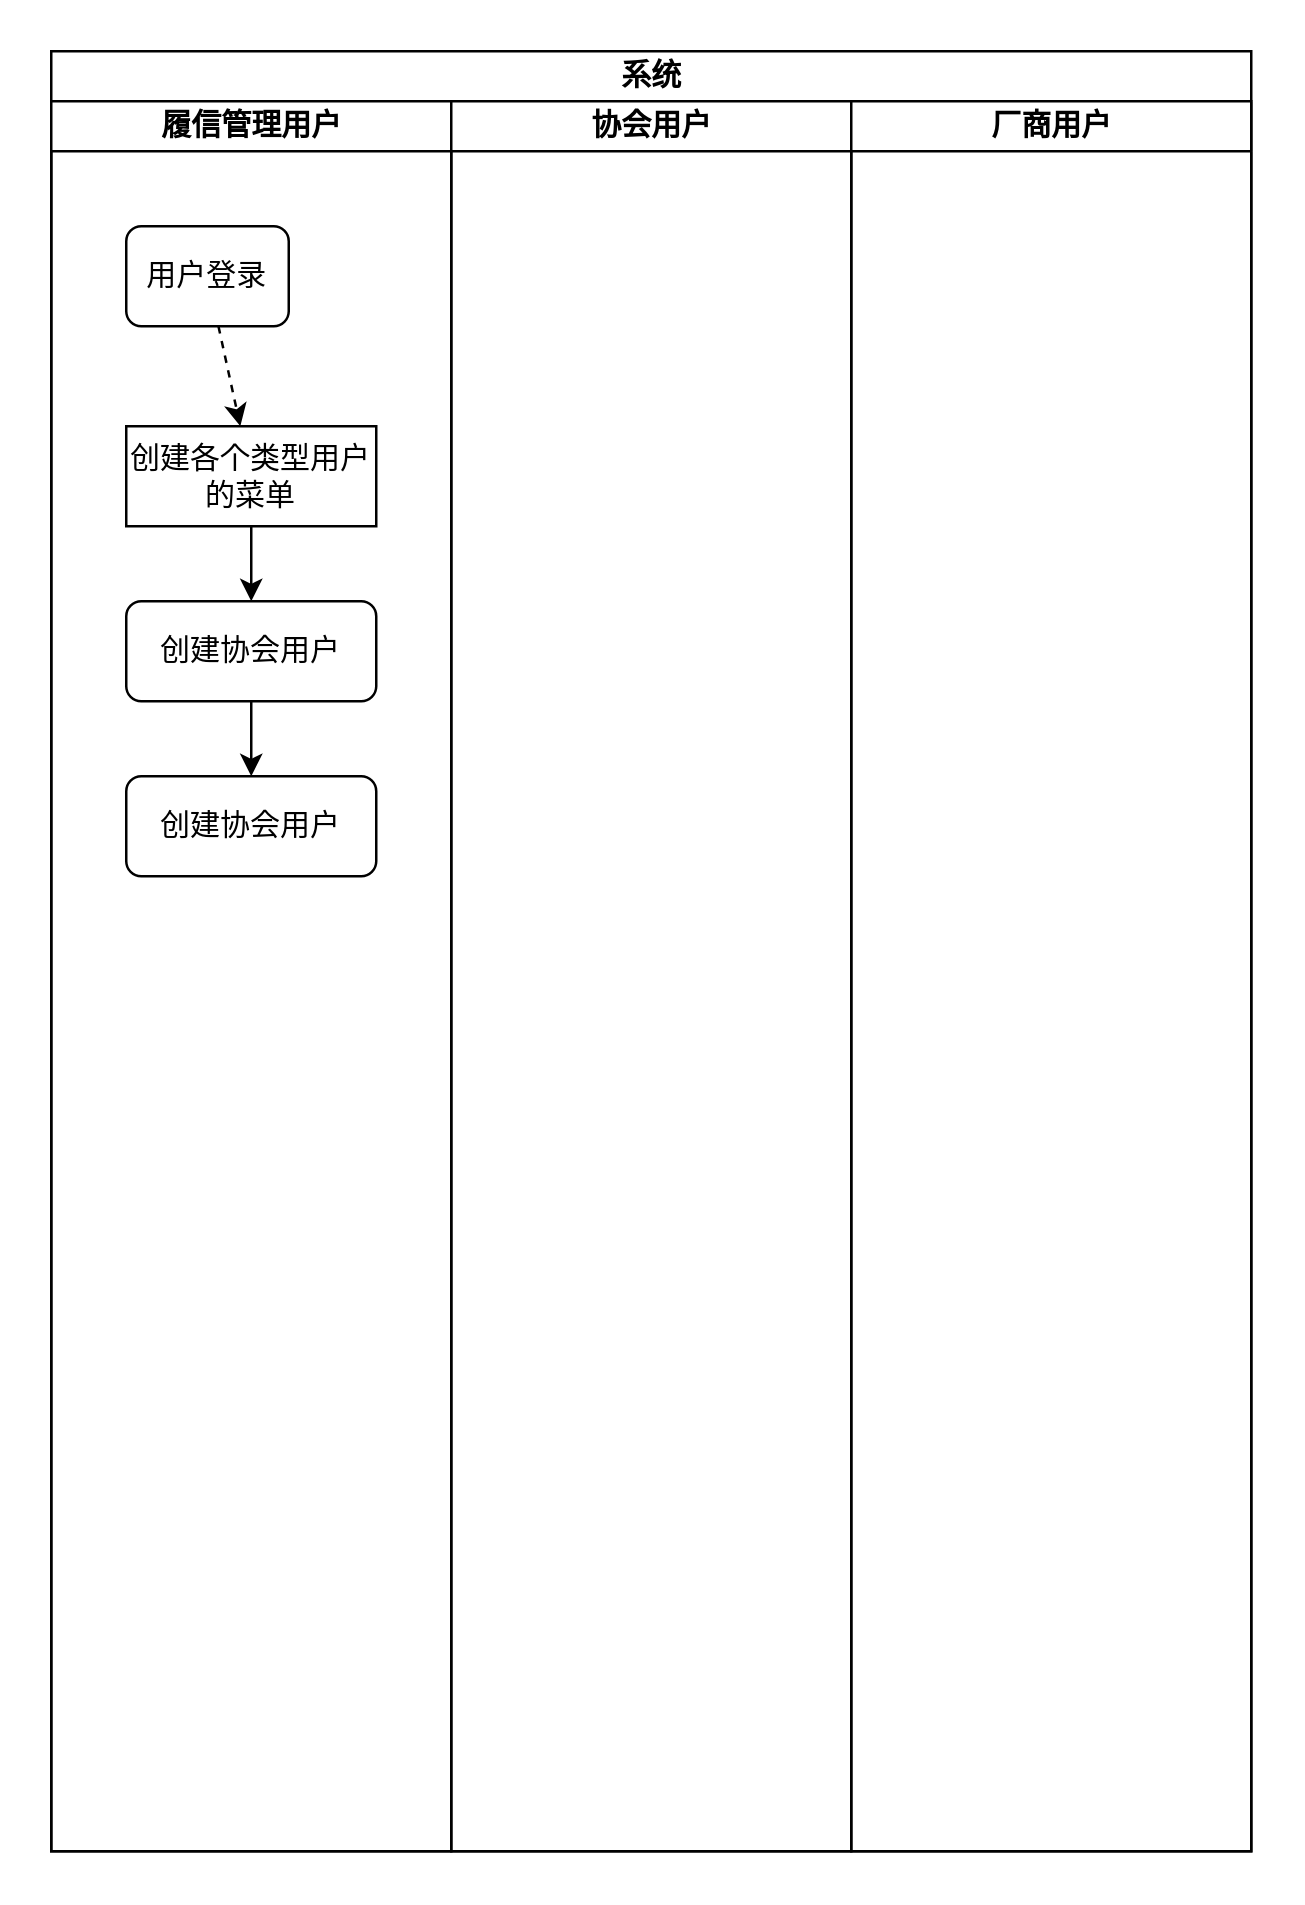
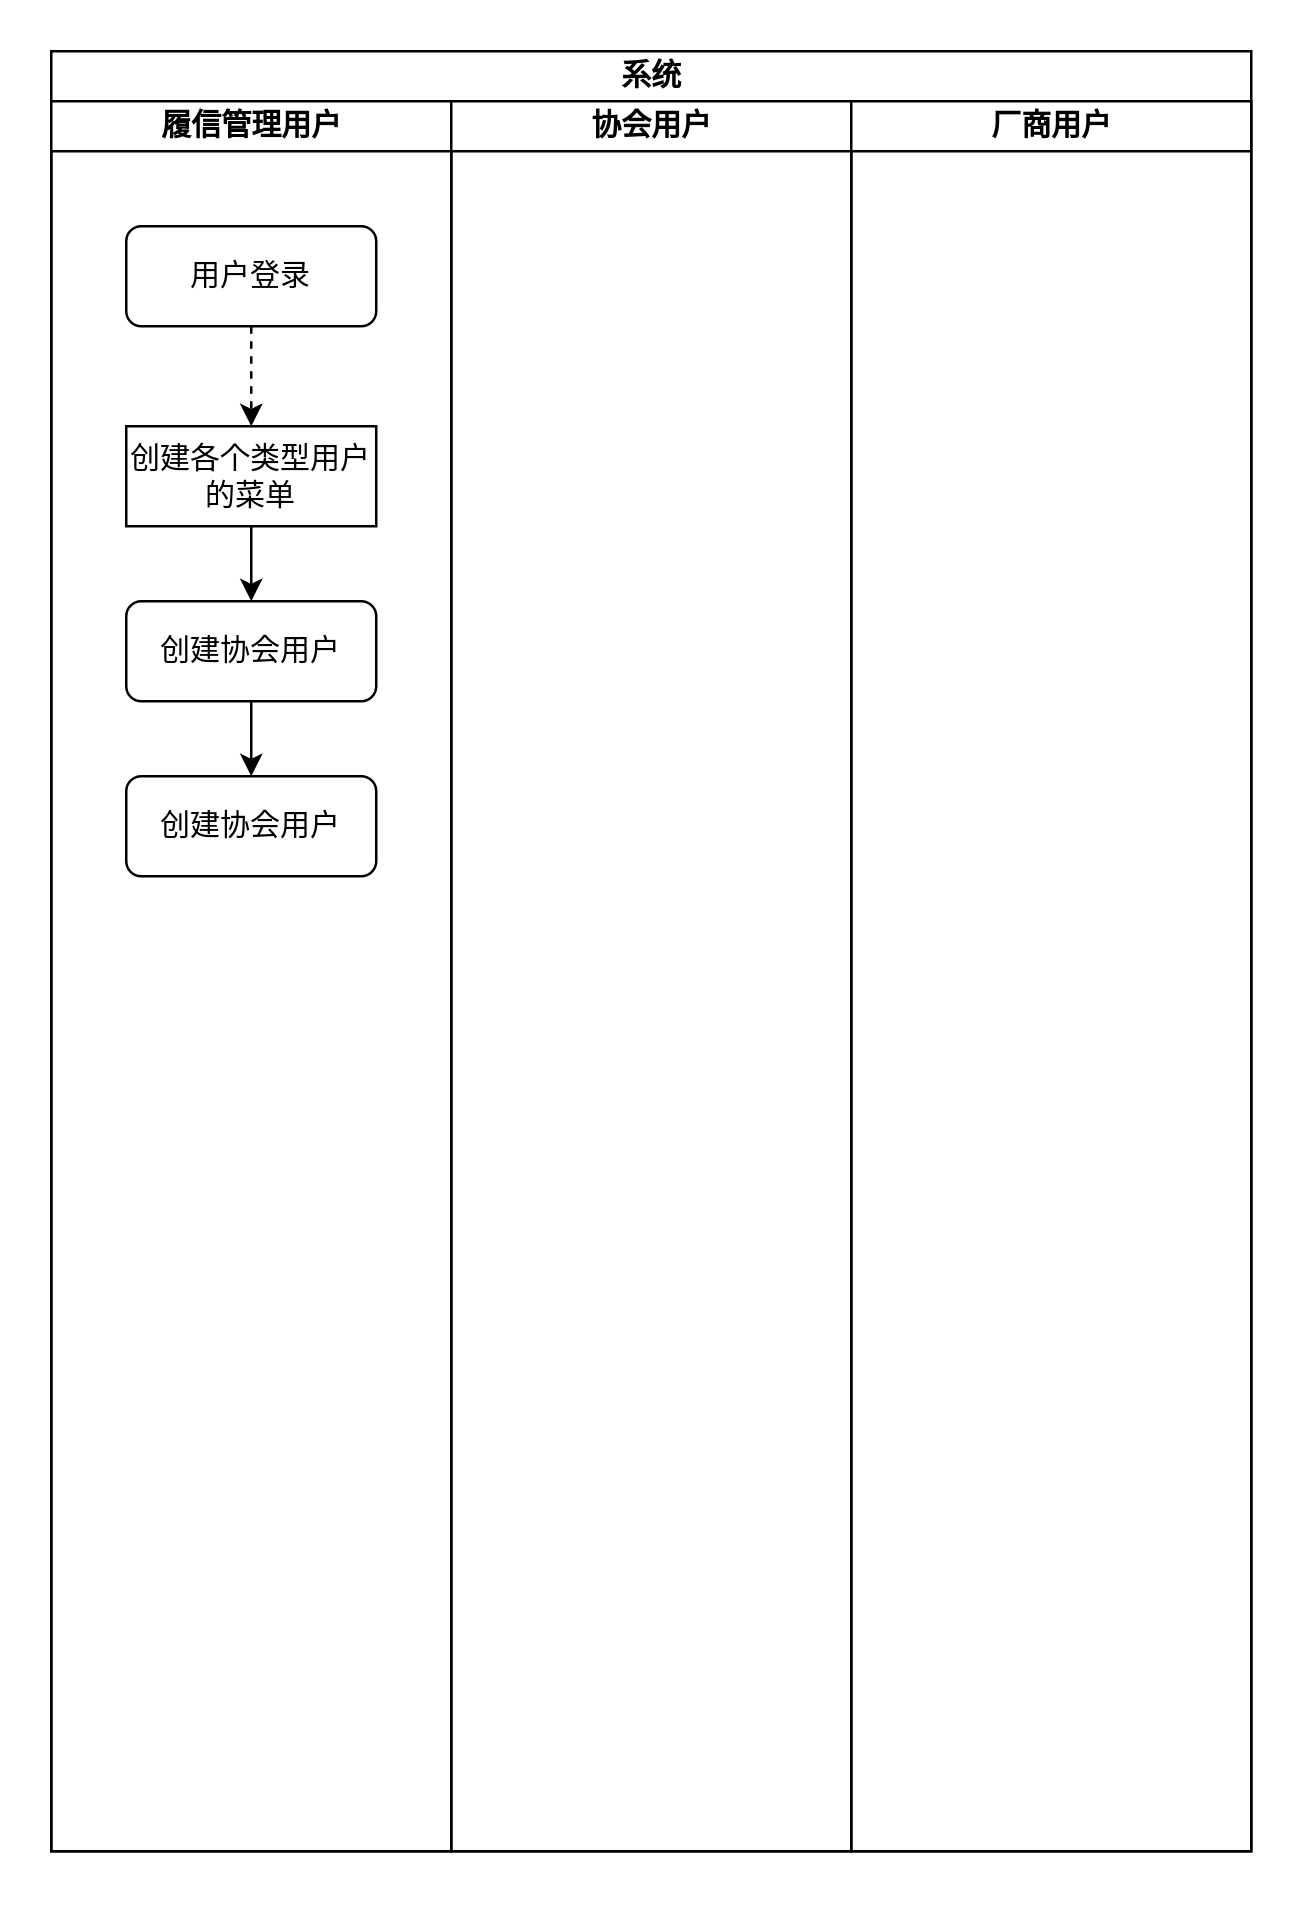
node "用户登录": size 163x100 -> 250x100
